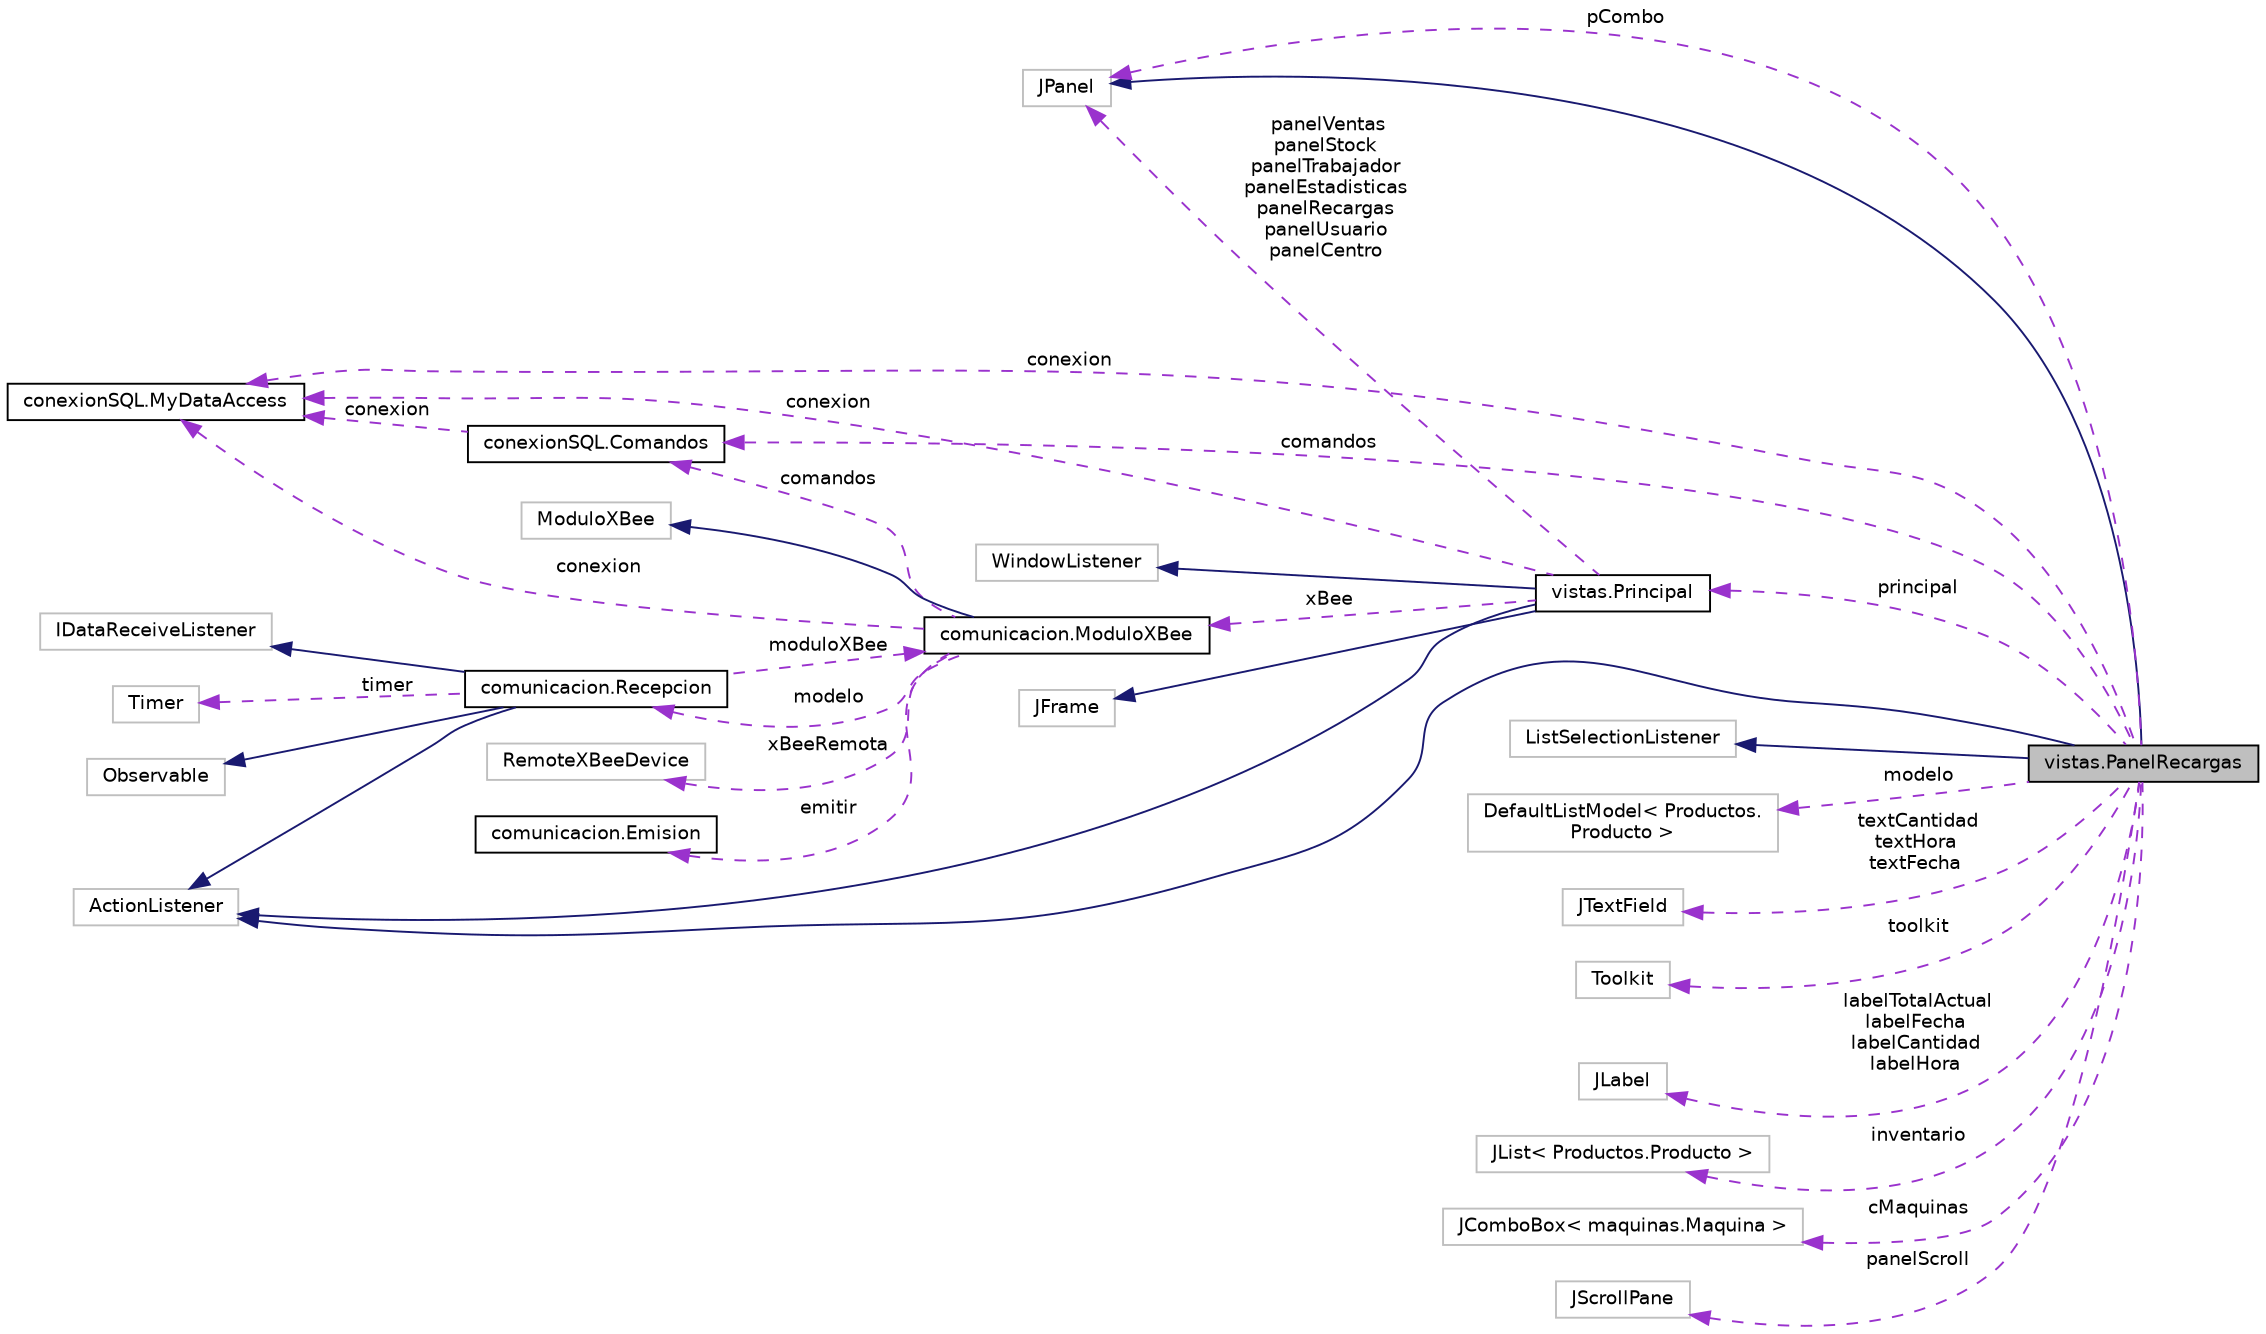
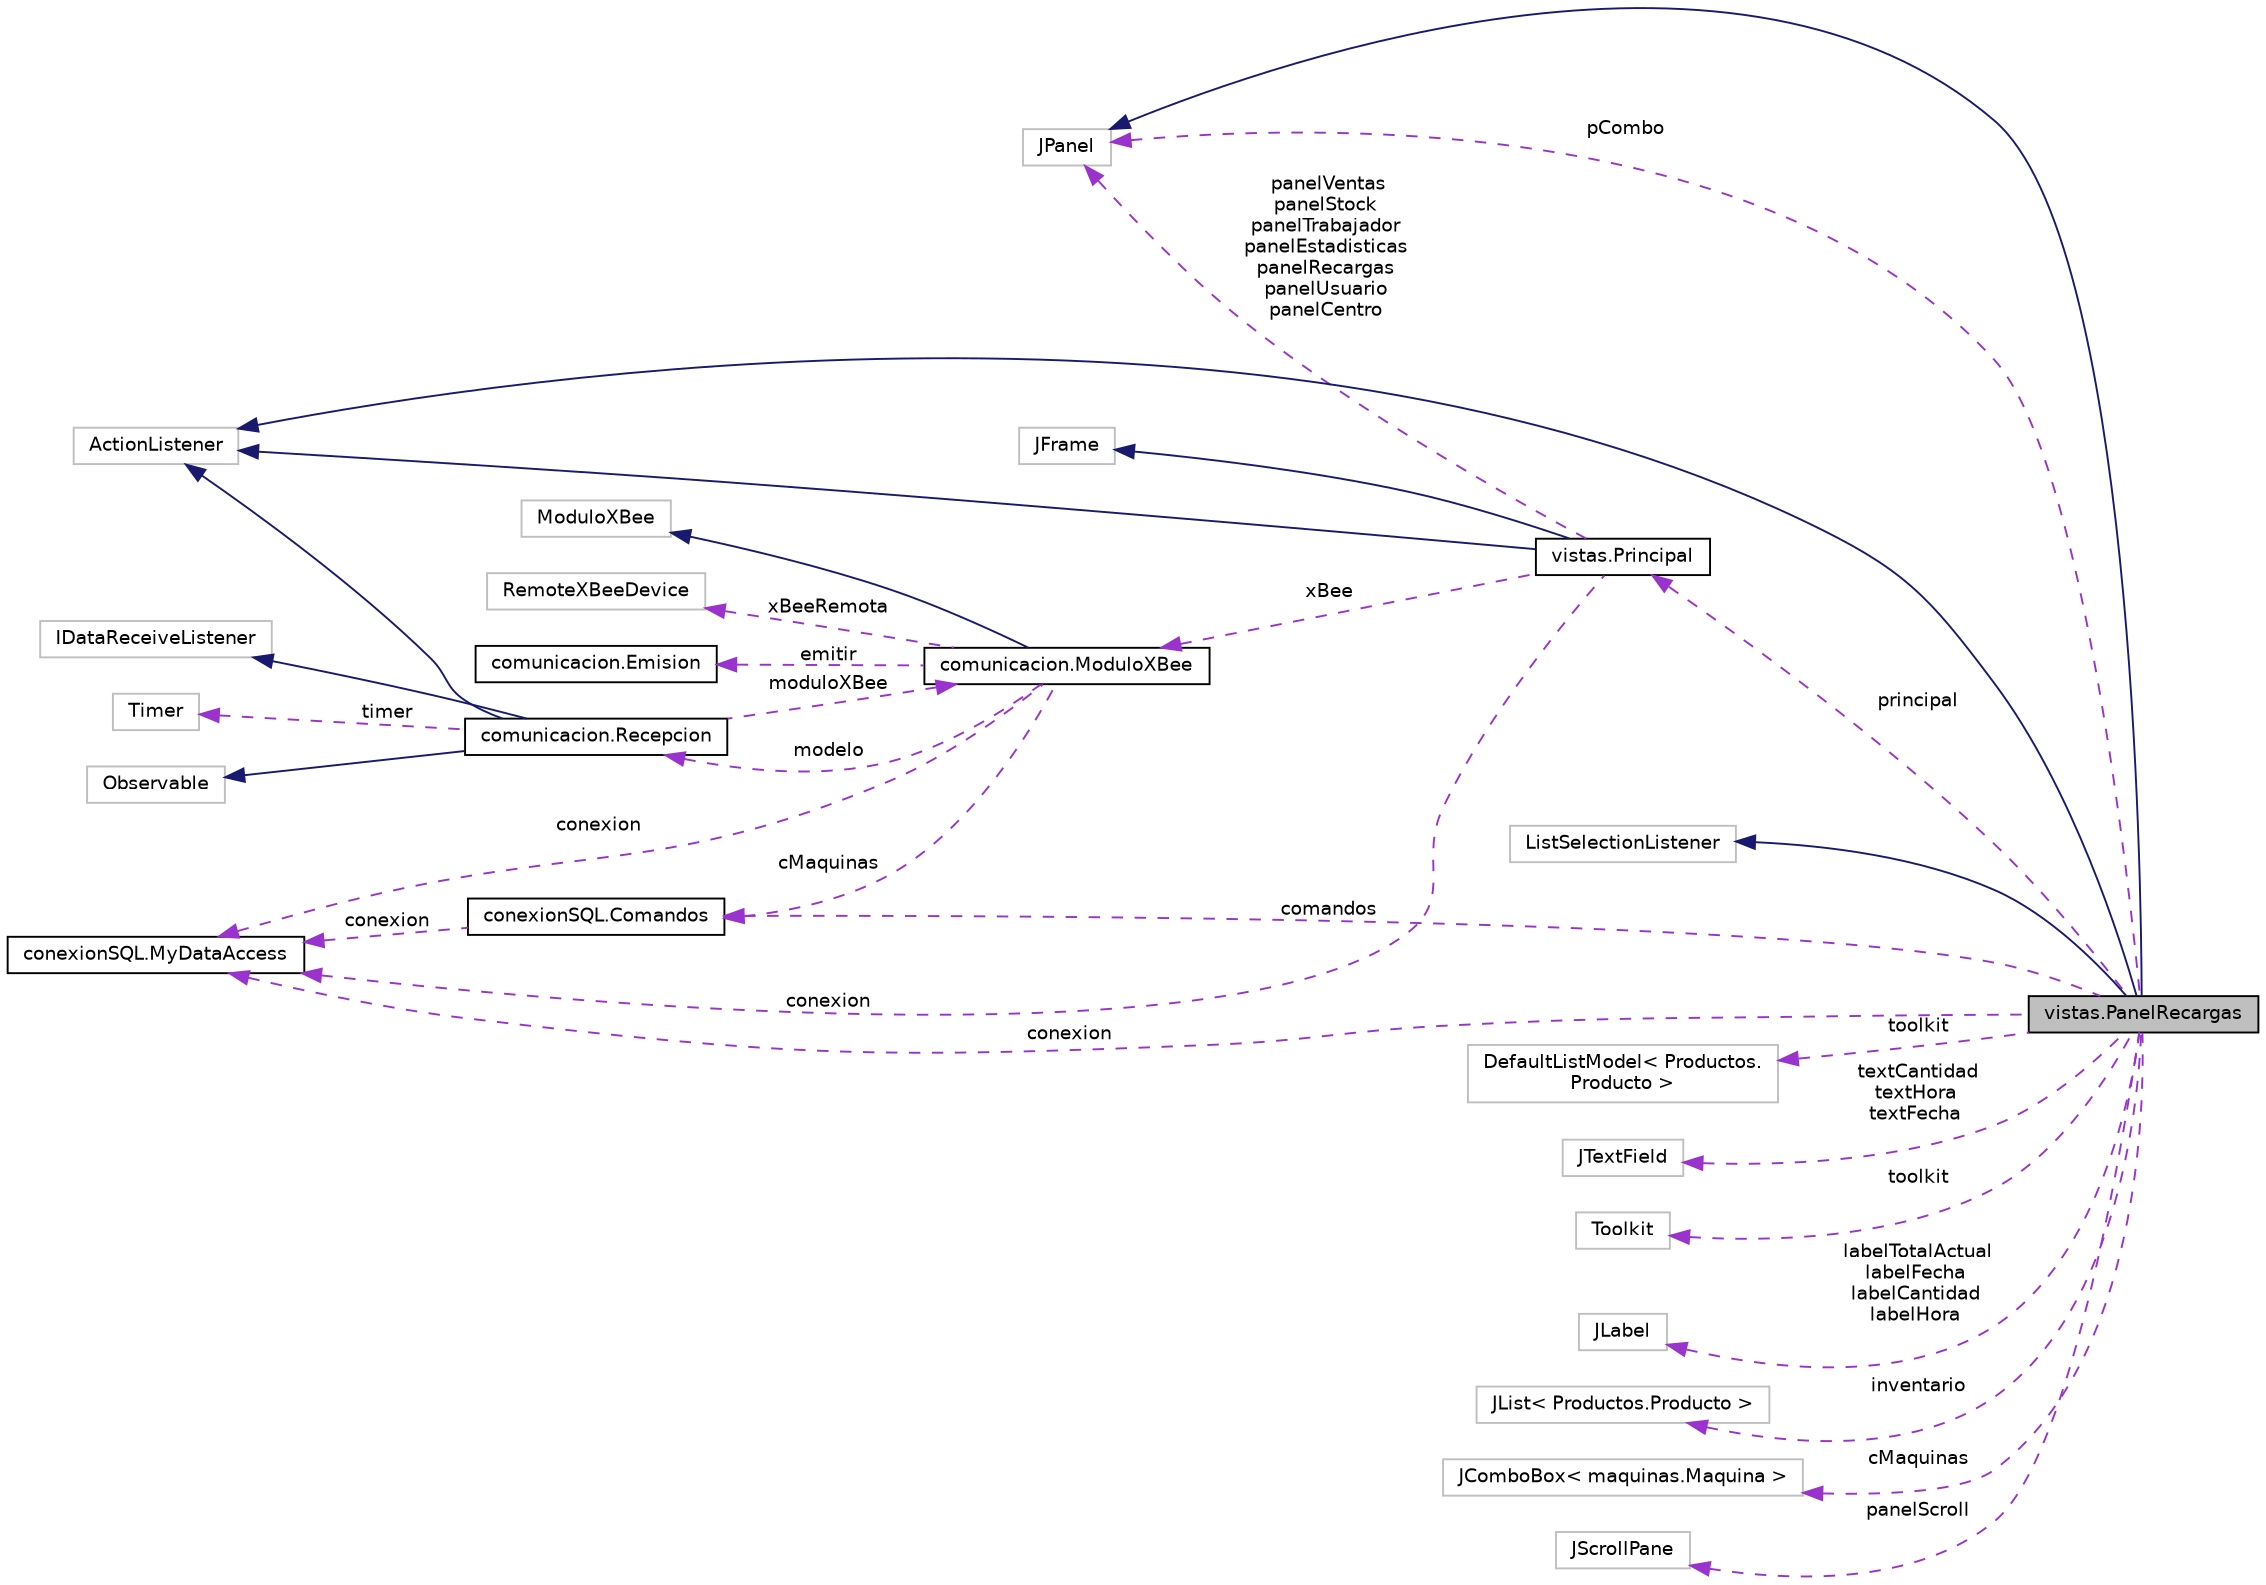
edge "comunicacion.ModuloXBee" -> "conexionSQL.Comandos": label " comandos" -> " cMaquinas"
node "WindowListener": removed
edge "vistas.PanelRecargas" -> "DefaultListModel< Productos. Producto >": label " modelo" -> " toolkit"
